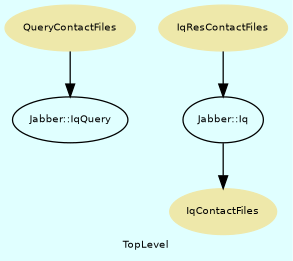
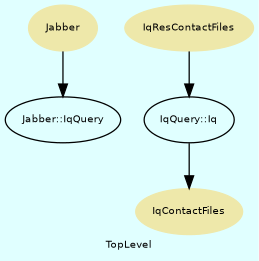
node "QueryContactFiles": label "QueryContactFiles" -> "Jabber"
node "Jabber::Iq": label "Jabber::Iq" -> "IqQuery::Iq"
